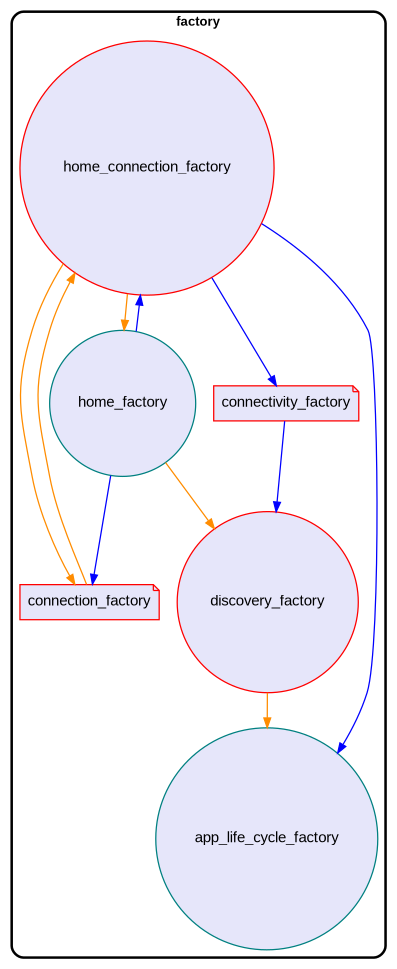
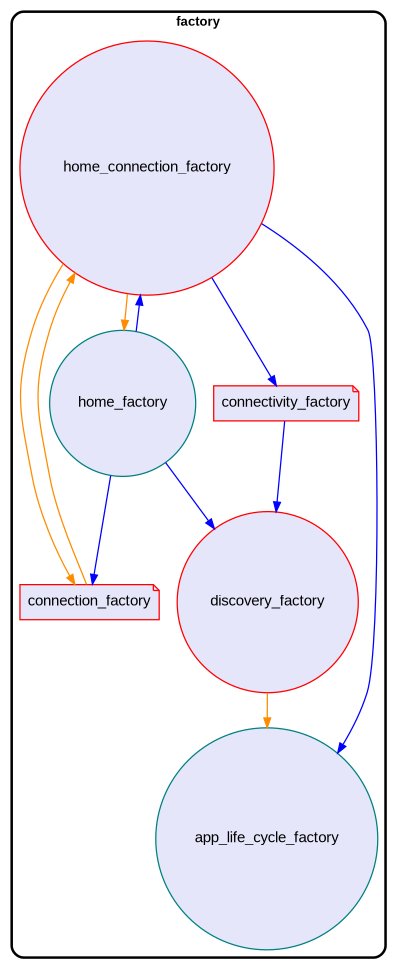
edge "home_factory" -> "discovery_factory": color darkorange -> blue
